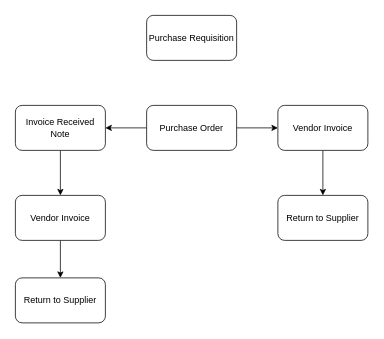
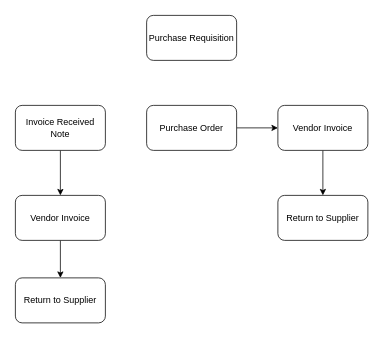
edge "Purchase Order" -> "Invoice Received Note": removed
